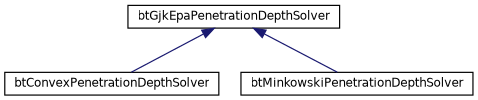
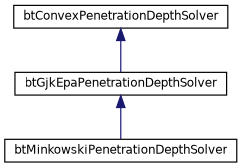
edge "btConvexPenetrationDepthSolver" -> "btGjkEpaPenetrationDepthSolver": reversed
